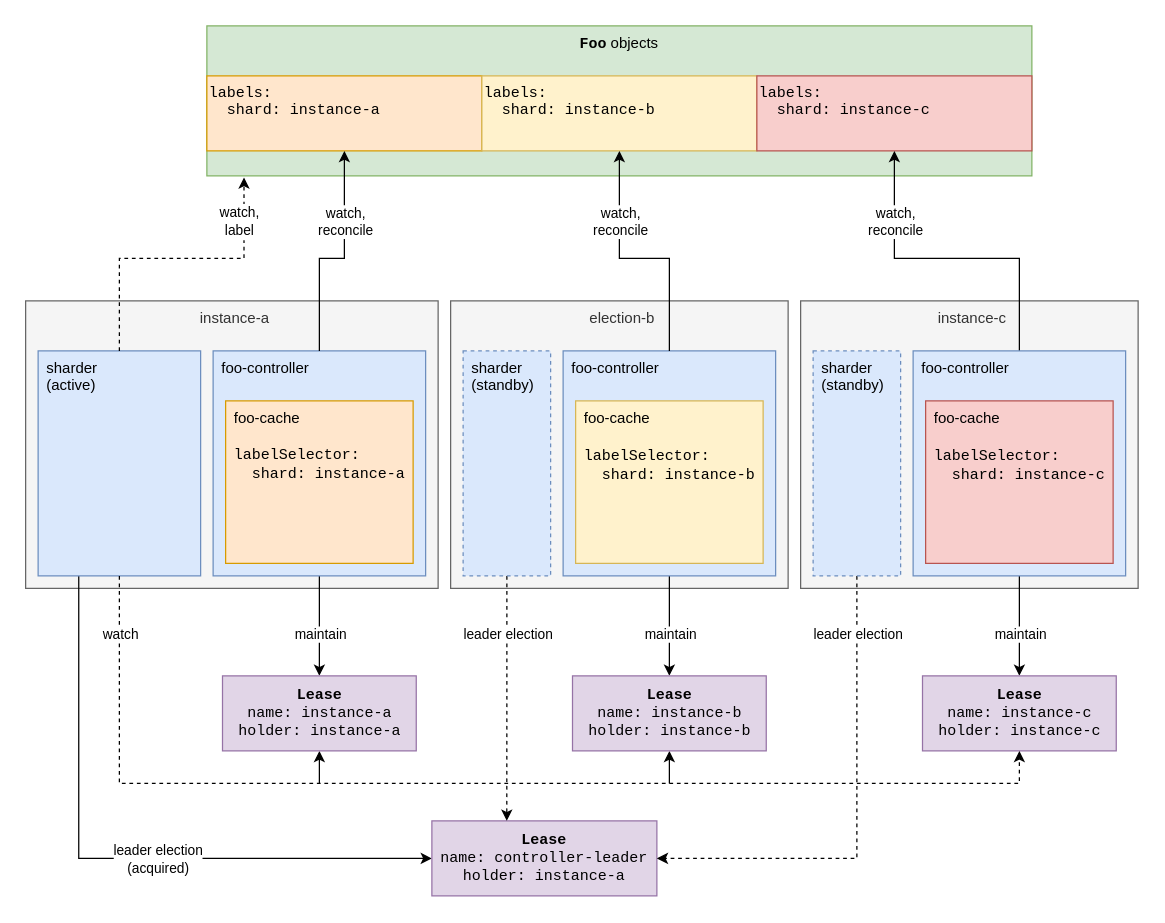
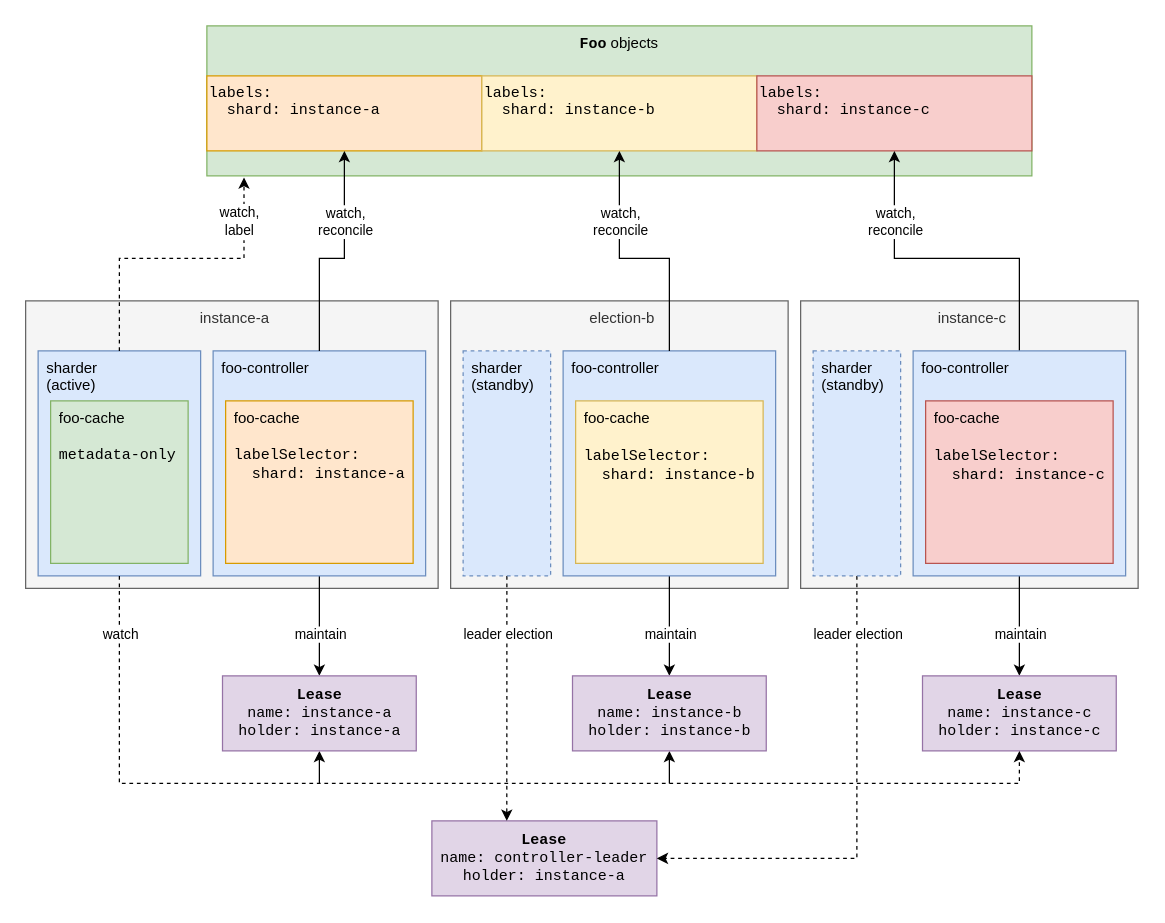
node "foo-cache metadata-only": added
edge "sharder (active)" -> "Lease name: controller-leader holder: instance-a": removed, label "leader election (acquired)"
